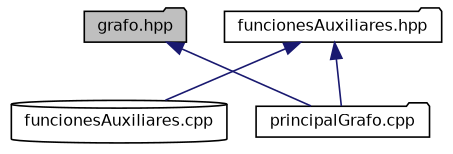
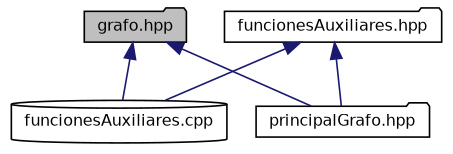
edge "funcionesAuxiliares.cpp" -> "grafo.hpp": added
node "principalGrafo.cpp": label "principalGrafo.cpp" -> "principalGrafo.hpp"
